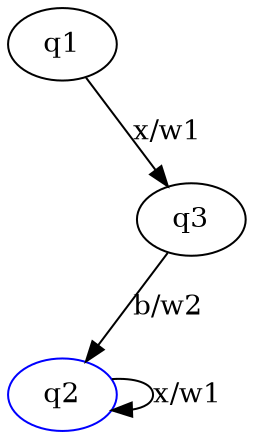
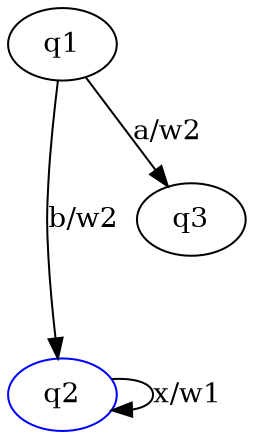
edge "q1" -> "q3": label "x/w1" -> "a/w2"
edge "q3" -> "q2": now "q1" -> "q2"
